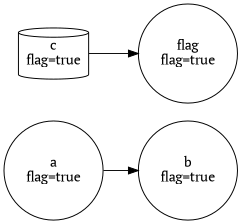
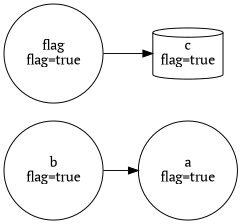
edge "c flag=true" -> "flag flag=true": reversed
edge "a flag=true" -> "b flag=true": reversed
